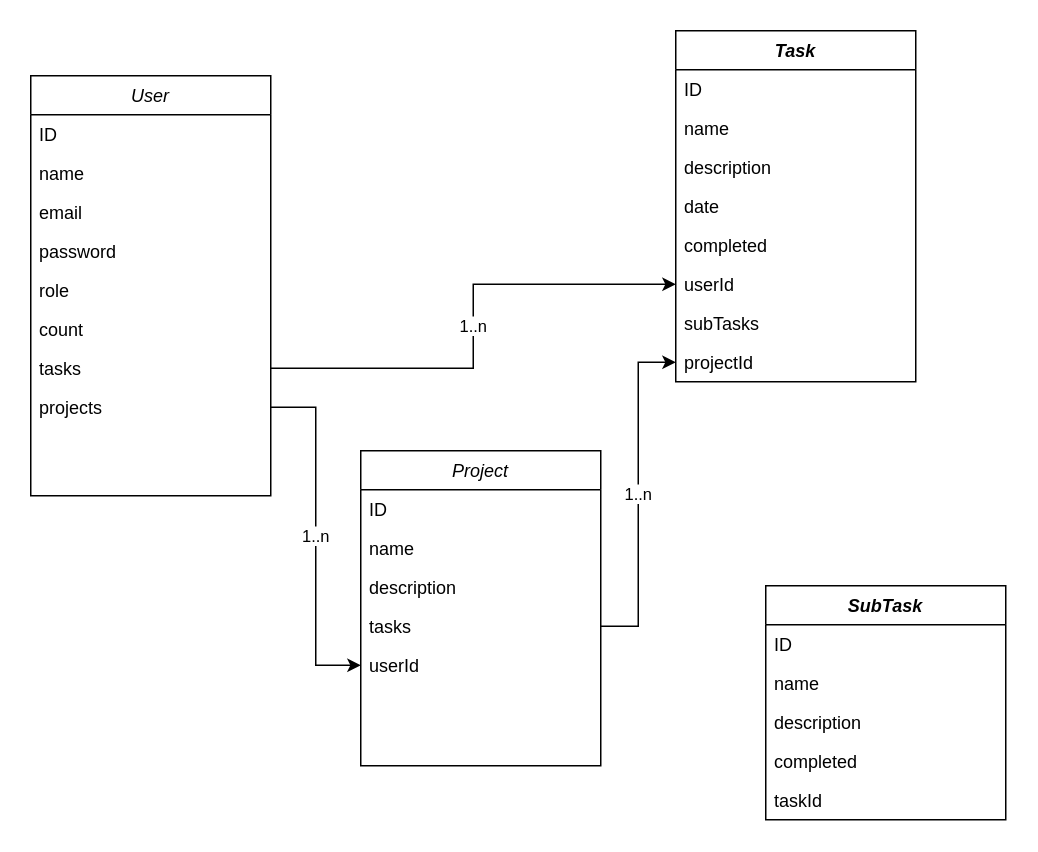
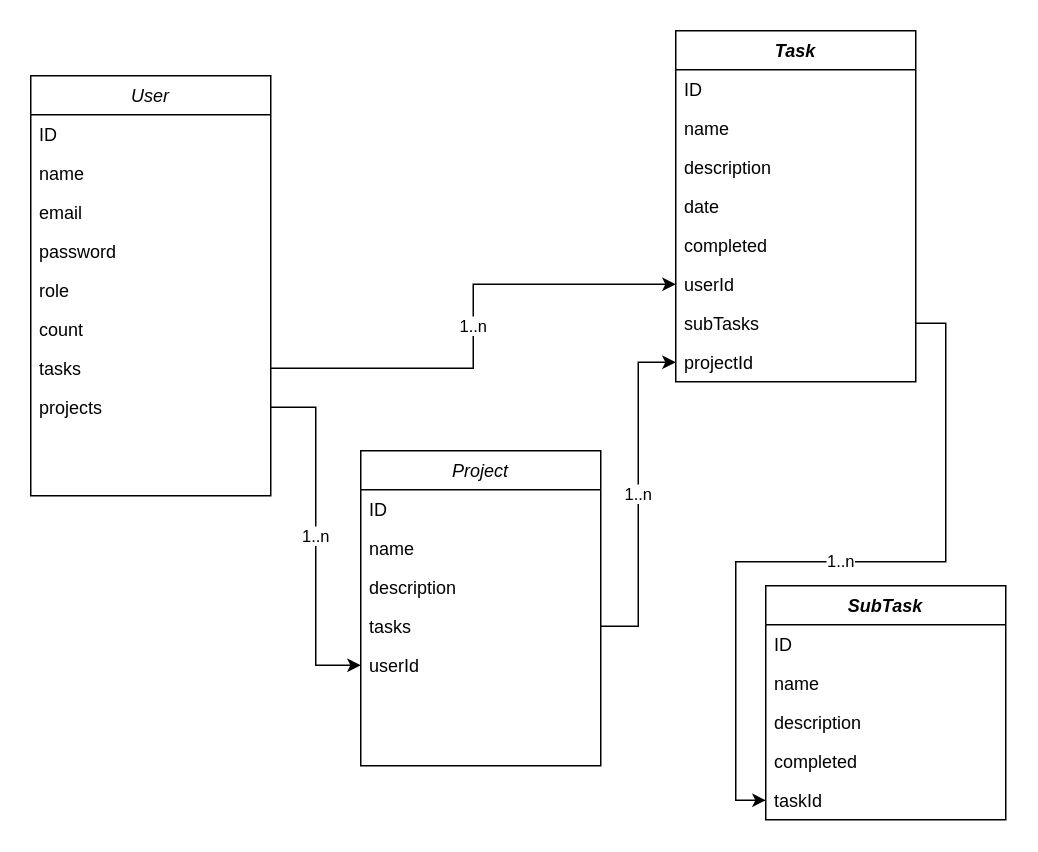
edge "subTasks" -> "taskId": added, label "1..n"
